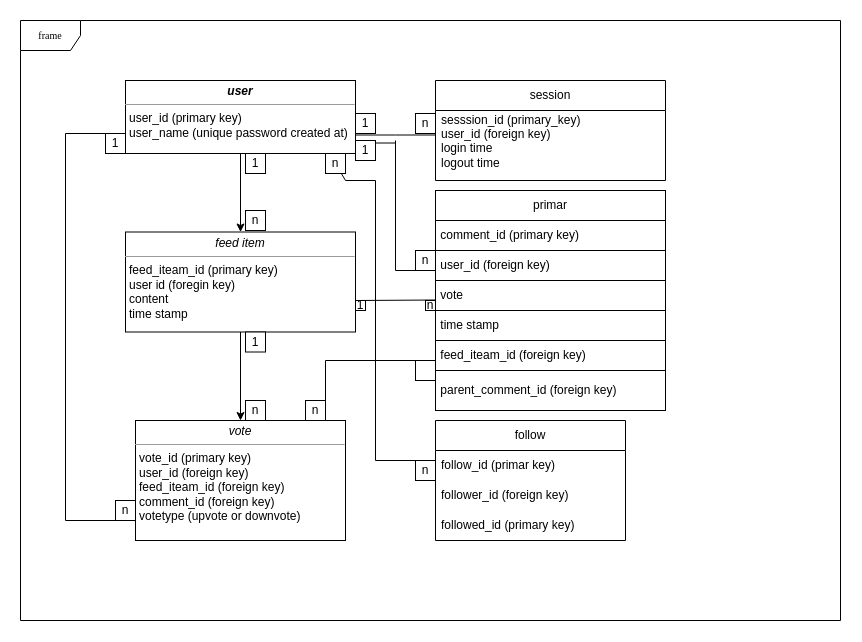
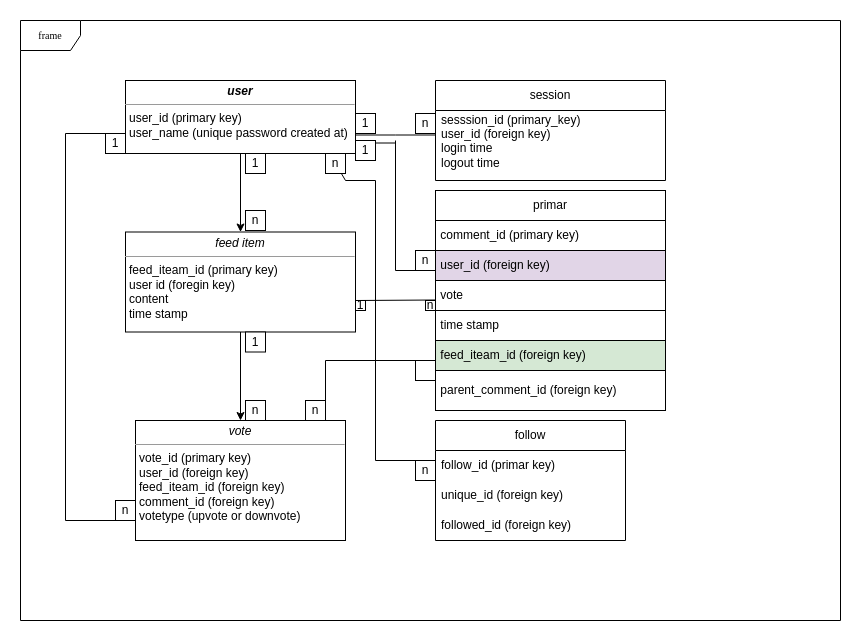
node "user_id (foreign key)": fillcolor #ffffff -> #e1d5e7
node "feed_iteam_id (foreign key)": fillcolor #ffffff -> #d5e8d4
node "follower_id (foreign key)": label "follower_id (foreign key)" -> "unique_id (foreign key)"
node "followed_id (primary key)": label "followed_id (primary key)" -> "followed_id (foreign key)"
